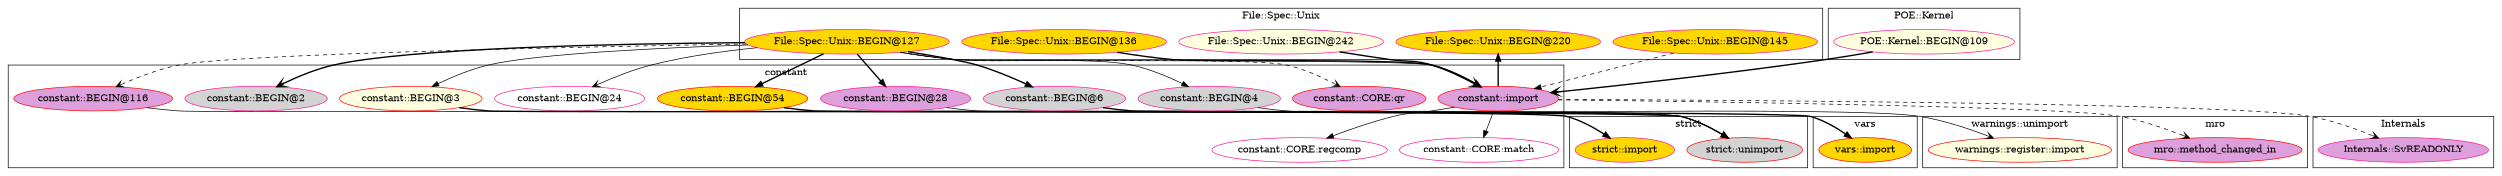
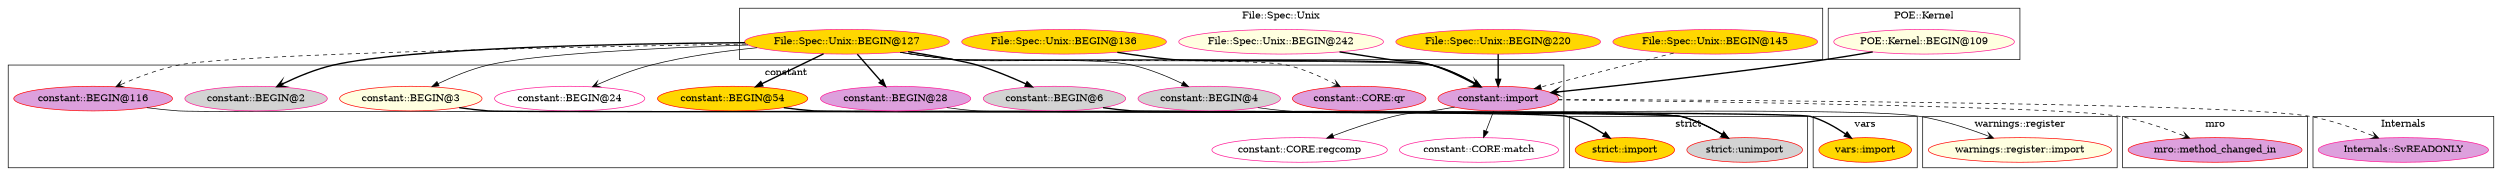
edge "constant::import" -> "File::Spec::Unix::BEGIN@220": reversed
cluster "warnings::unimport": label "warnings::unimport" -> "warnings::register"
node "strict::import": color deeppink -> red
